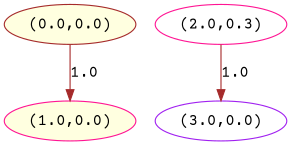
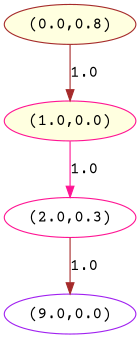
node "(0.0,0.0)": label "(0.0,0.0)" -> "(0.0,0.8)"
node "(3.0,0.0)": label "(3.0,0.0)" -> "(9.0,0.0)"
edge "(1.0,0.0)" -> "(2.0,0.3)": added, label "1.0"
